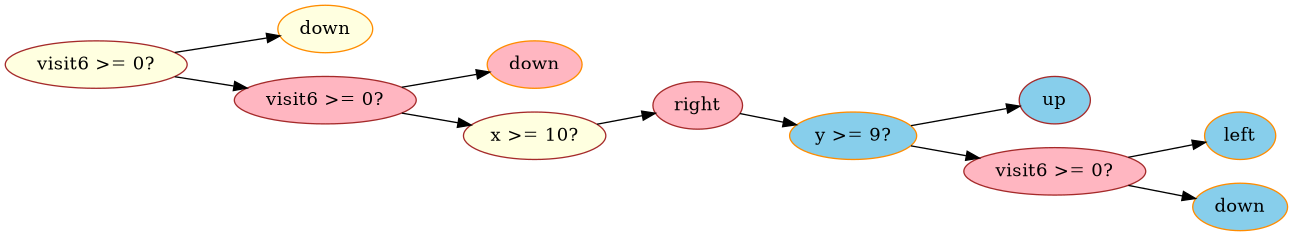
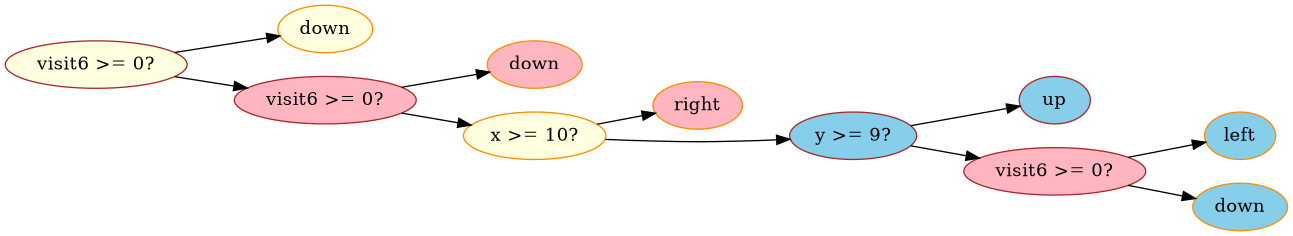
node "right": color brown -> darkorange
edge "right" -> "y >= 9?": now "x >= 10?" -> "y >= 9?"
node "x >= 10?": color brown -> darkorange
node "y >= 9?": color darkorange -> brown
